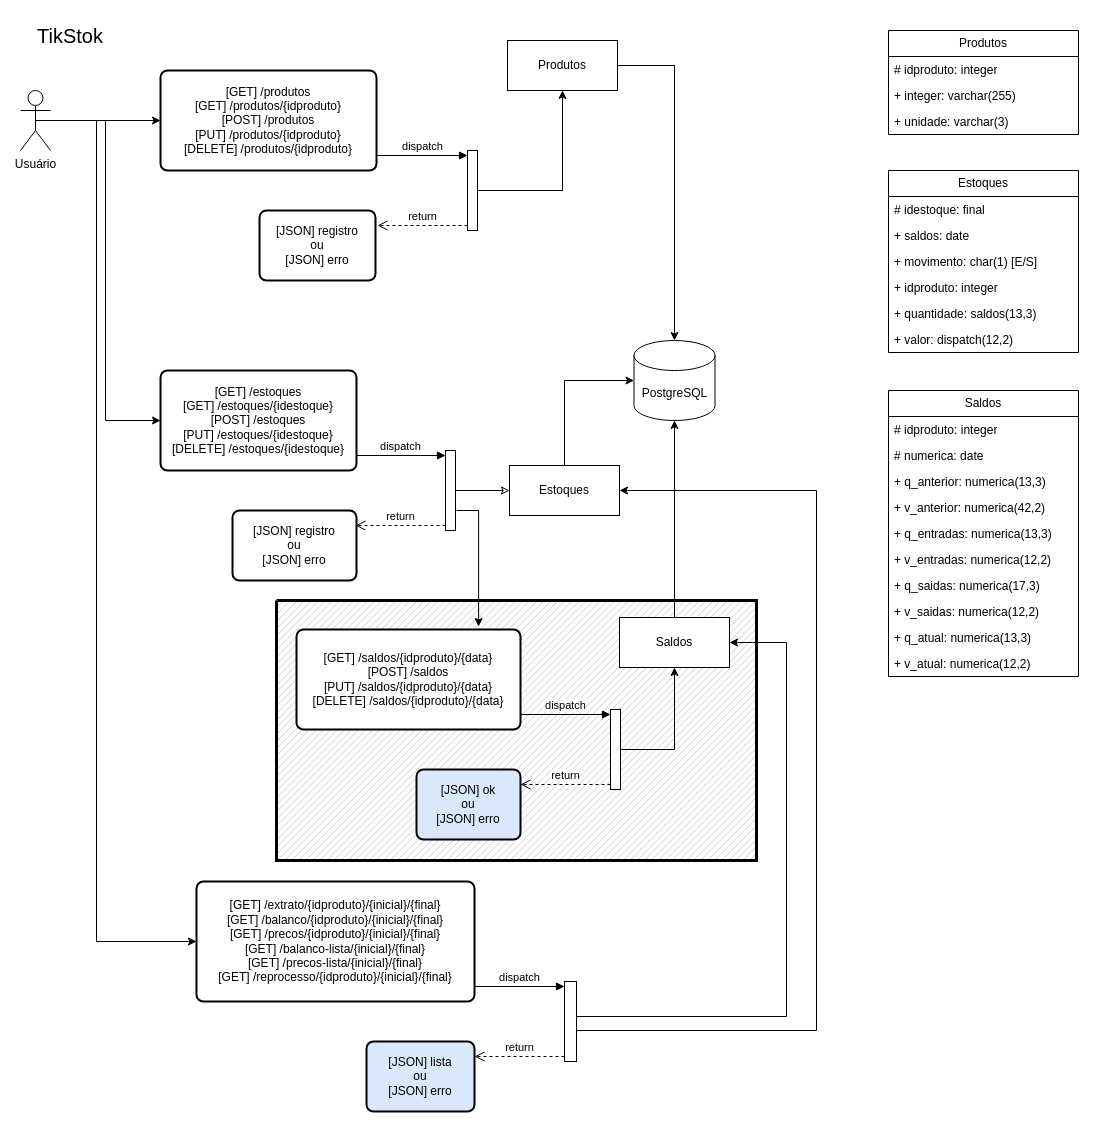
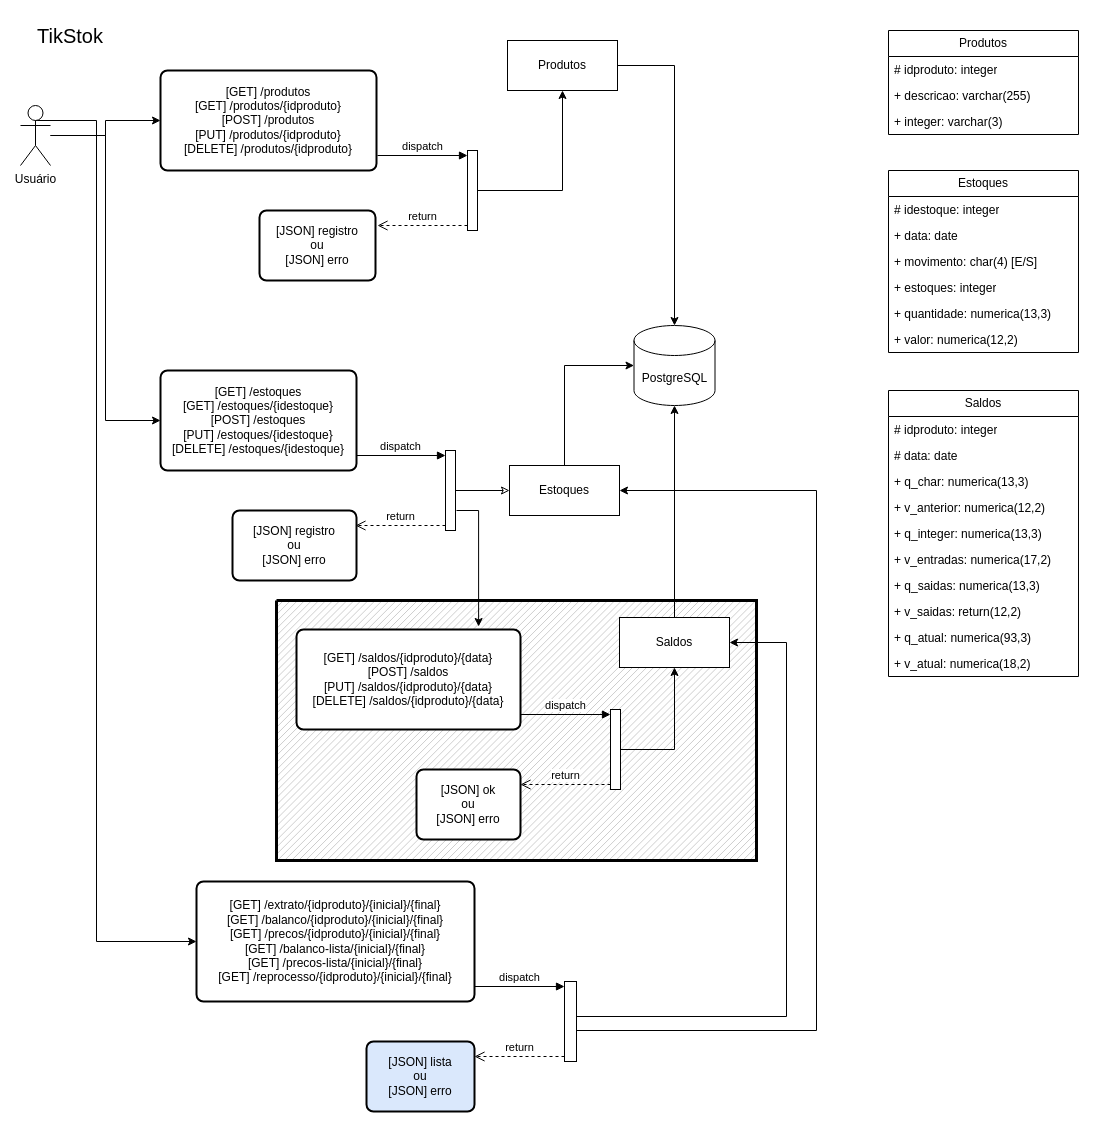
node "+ integer: varchar(255)": label "+ integer: varchar(255)" -> "+ descricao: varchar(255)"
node "Usuário": moved (36, 121) -> (36, 136)
node "+ unidade: varchar(3)": label "+ unidade: varchar(3)" -> "+ integer: varchar(3)"
node "# idestoque: final": label "# idestoque: final" -> "# idestoque: integer"
node "+ saldos: date": label "+ saldos: date" -> "+ data: date"
node "+ movimento: char(1) [E/S]": label "+ movimento: char(1) [E/S]" -> "+ movimento: char(4) [E/S]"
node "+ idproduto: integer": label "+ idproduto: integer" -> "+ estoques: integer"
node "+ quantidade: saldos(13,3)": label "+ quantidade: saldos(13,3)" -> "+ quantidade: numerica(13,3)"
node "+ valor: dispatch(12,2)": label "+ valor: dispatch(12,2)" -> "+ valor: numerica(12,2)"
node "PostgreSQL": moved (675, 381) -> (675, 366)
node "# numerica: date": label "# numerica: date" -> "# data: date"
node "+ q_anterior: numerica(13,3)": label "+ q_anterior: numerica(13,3)" -> "+ q_char: numerica(13,3)"
node "+ v_anterior: numerica(42,2)": label "+ v_anterior: numerica(42,2)" -> "+ v_anterior: numerica(12,2)"
node "+ q_entradas: numerica(13,3)": label "+ q_entradas: numerica(13,3)" -> "+ q_integer: numerica(13,3)"
node "+ v_entradas: numerica(12,2)": label "+ v_entradas: numerica(12,2)" -> "+ v_entradas: numerica(17,2)"
node "+ q_saidas: numerica(17,3)": label "+ q_saidas: numerica(17,3)" -> "+ q_saidas: numerica(13,3)"
node "+ v_saidas: numerica(12,2)": label "+ v_saidas: numerica(12,2)" -> "+ v_saidas: return(12,2)"
node "+ q_atual: numerica(13,3)": label "+ q_atual: numerica(13,3)" -> "+ q_atual: numerica(93,3)"
node "+ v_atual: numerica(12,2)": label "+ v_atual: numerica(12,2)" -> "+ v_atual: numerica(18,2)"
node "[JSON] ok ou [JSON] erro": fillcolor #dae8fc -> #ffffff
